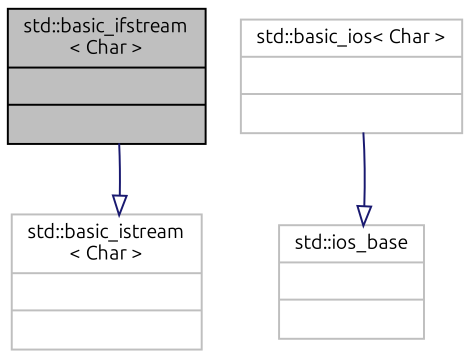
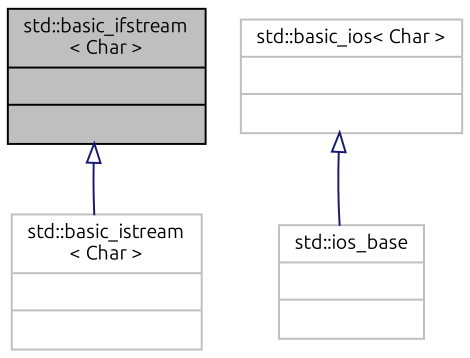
edge "std::basic_ifstream" -> "std::basic_istream": reversed
edge "std::basic_ios< Char >" -> "std::ios_base": reversed
